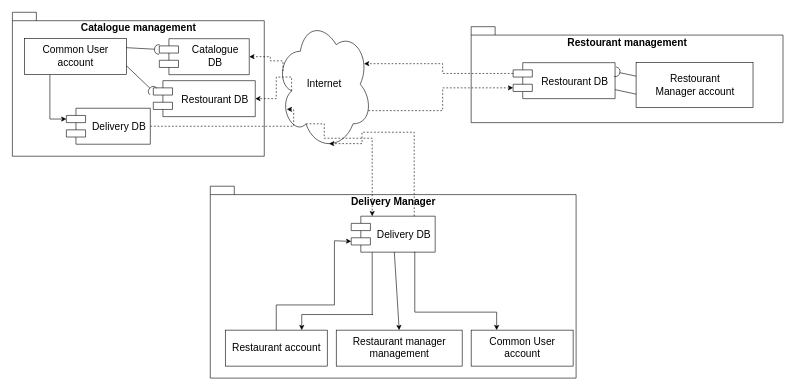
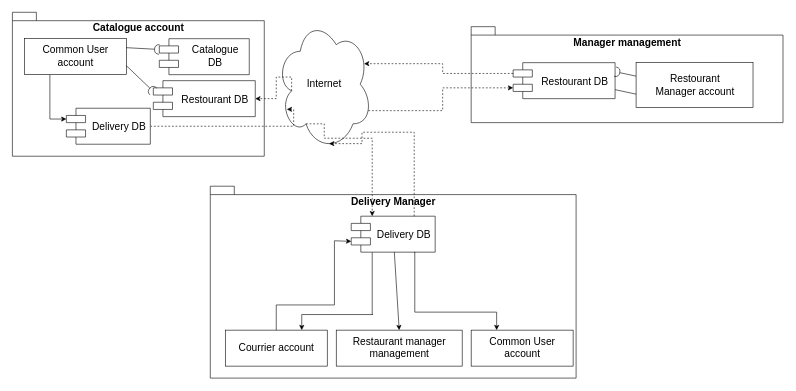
node "Catalogue management": label "Catalogue management" -> "Catalogue account"
node "Restourant management": label "Restourant management" -> "Manager management"
edge "Internet" -> "Catalogue DB": removed
node "Restaurant account": label "Restaurant account" -> "Courrier account"
